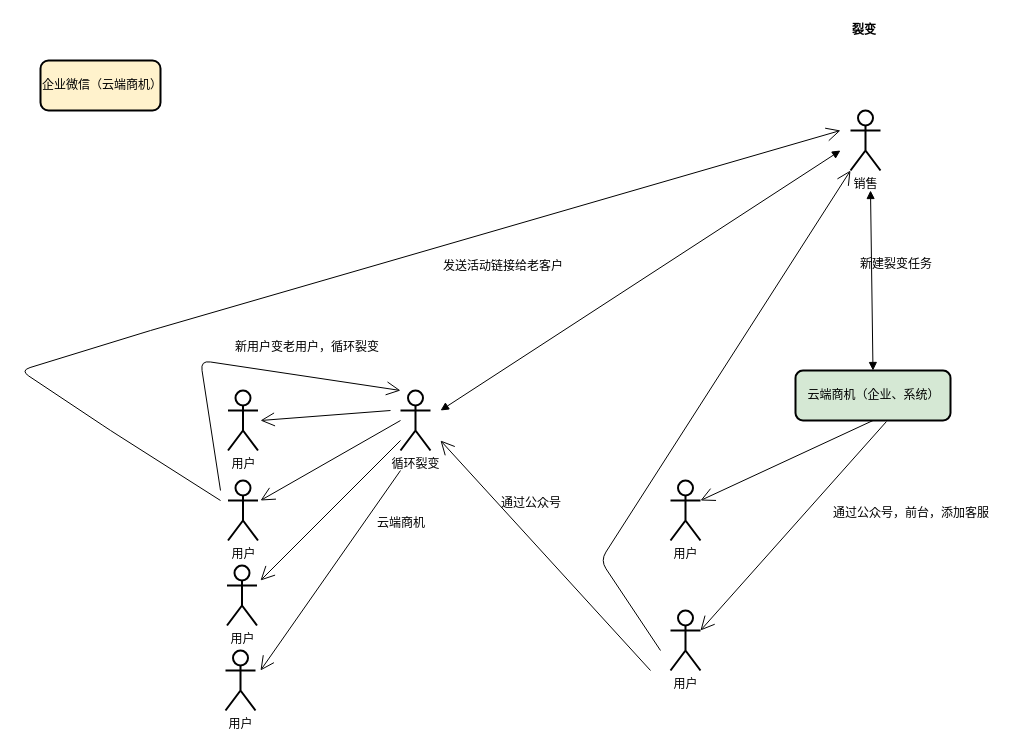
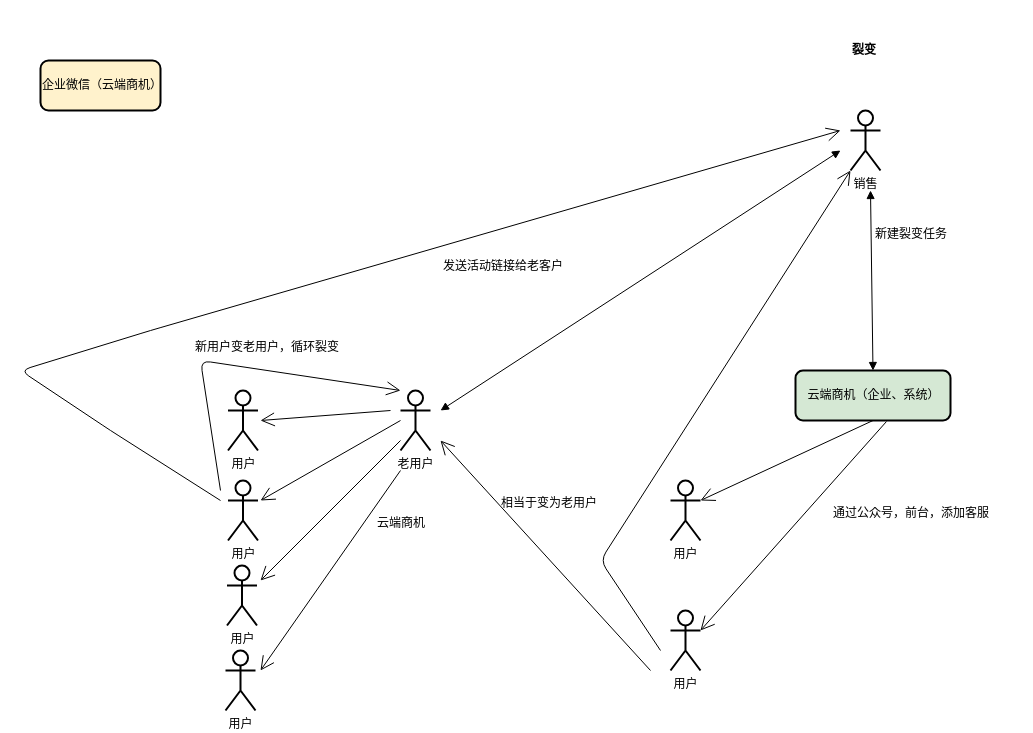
node "裂变": moved (871, 31) -> (871, 51)
node "新建裂变任务": moved (904, 265) -> (919, 235)
node "新用户变老用户，循环裂变": moved (314, 348) -> (274, 348)
node "循环裂变": label "循环裂变" -> "老用户"
node "通过公众号": label "通过公众号" -> "相当于变为老用户"
